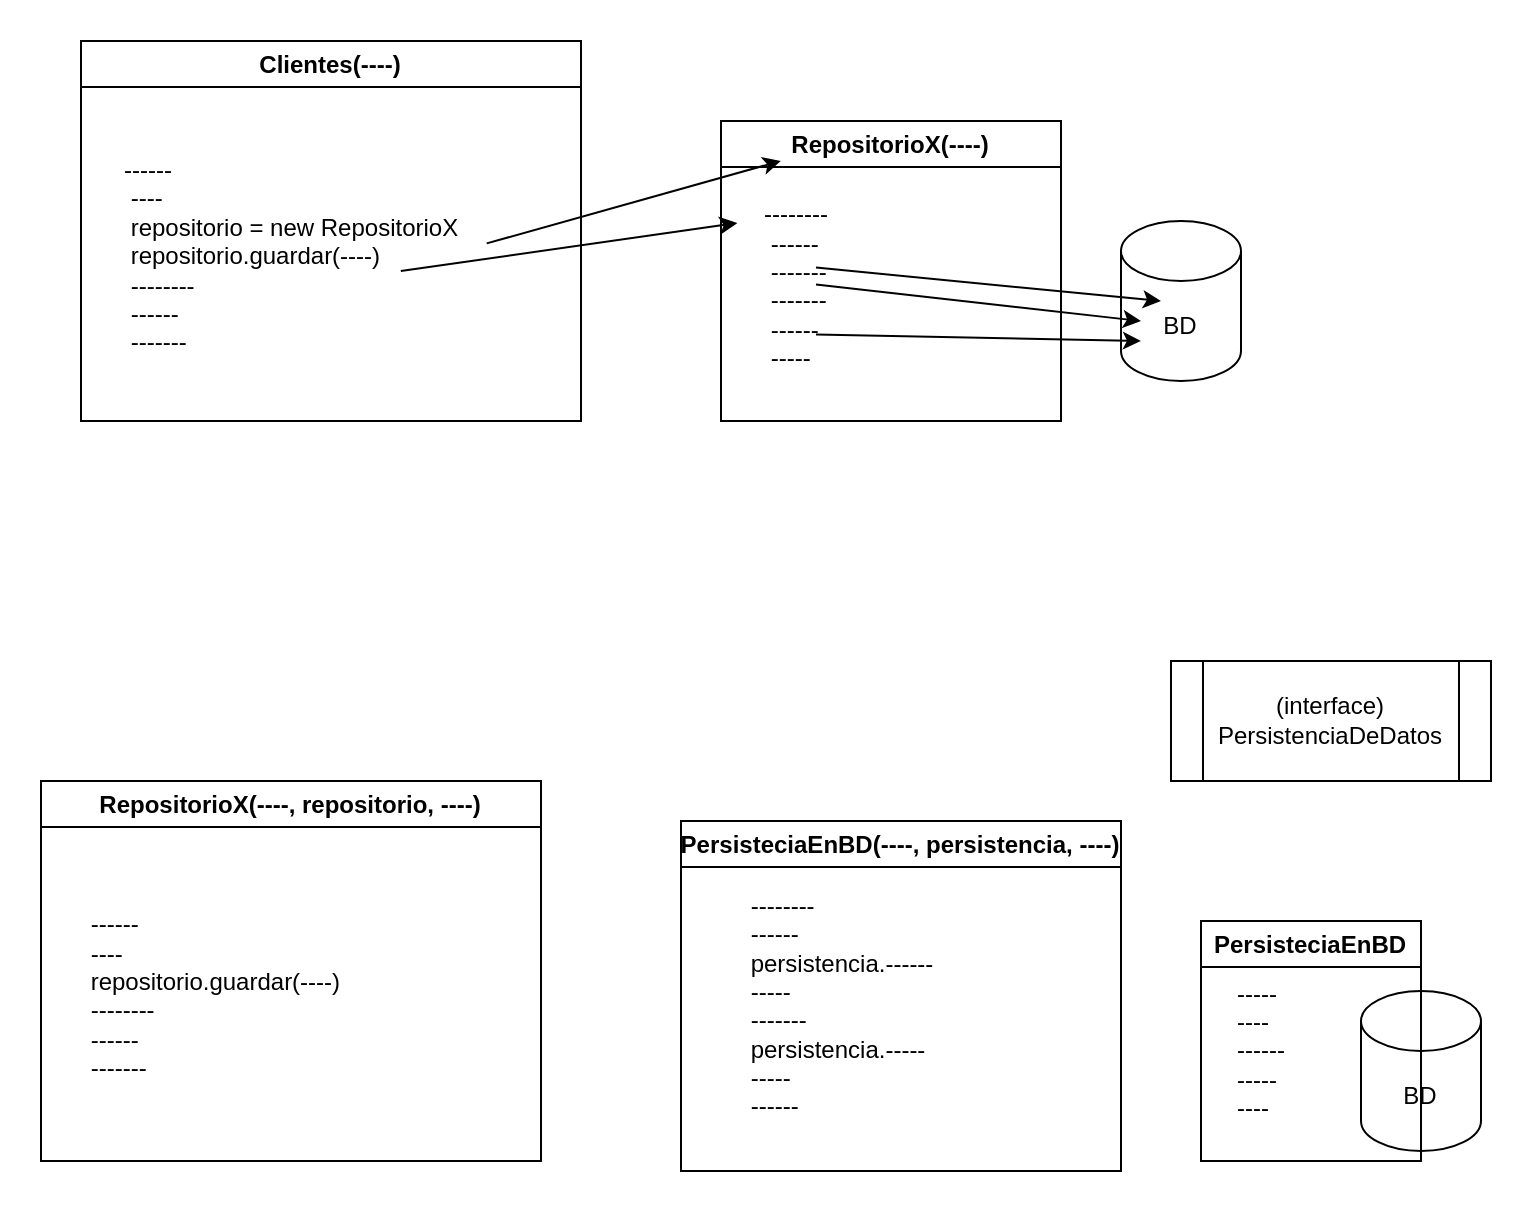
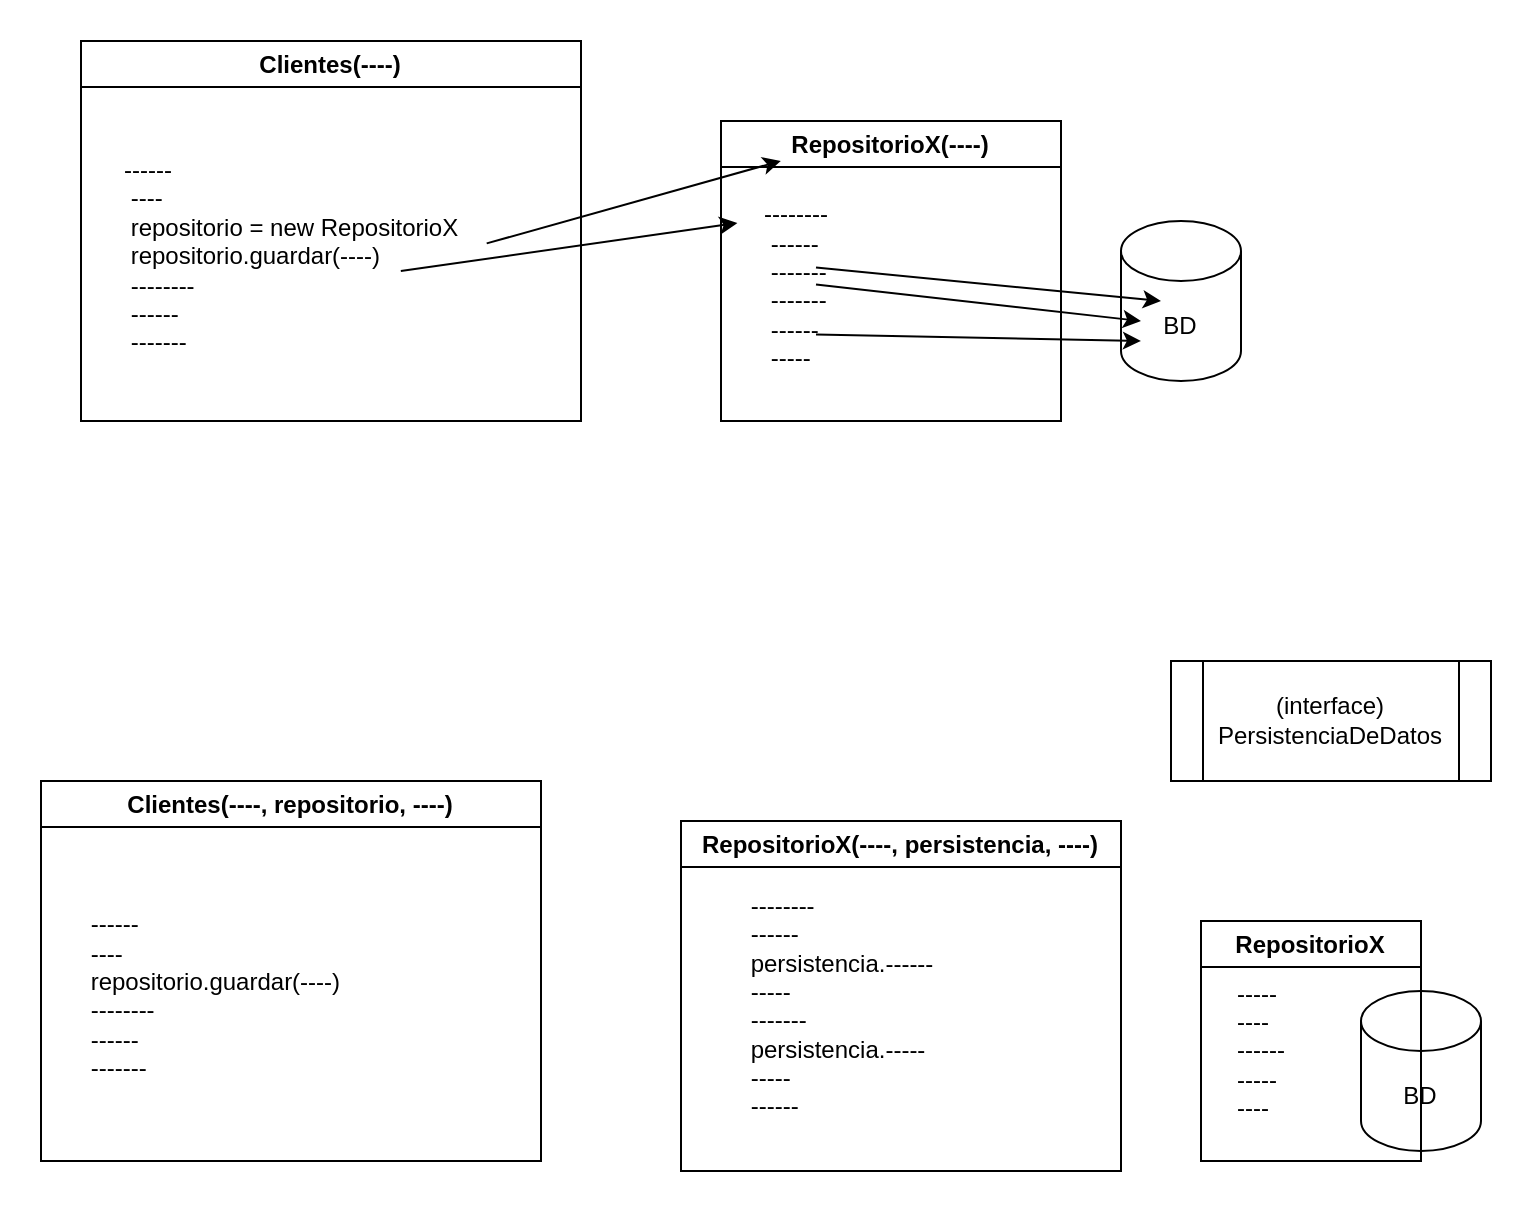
node "RepositorioX(----, repositorio, ----)": label "RepositorioX(----, repositorio, ----)" -> "Clientes(----, repositorio, ----)"
node "PersisteciaEnBD(----, persistencia, ----)": label "PersisteciaEnBD(----, persistencia, ----)" -> "RepositorioX(----, persistencia, ----)"
node "PersisteciaEnBD": label "PersisteciaEnBD" -> "RepositorioX"
